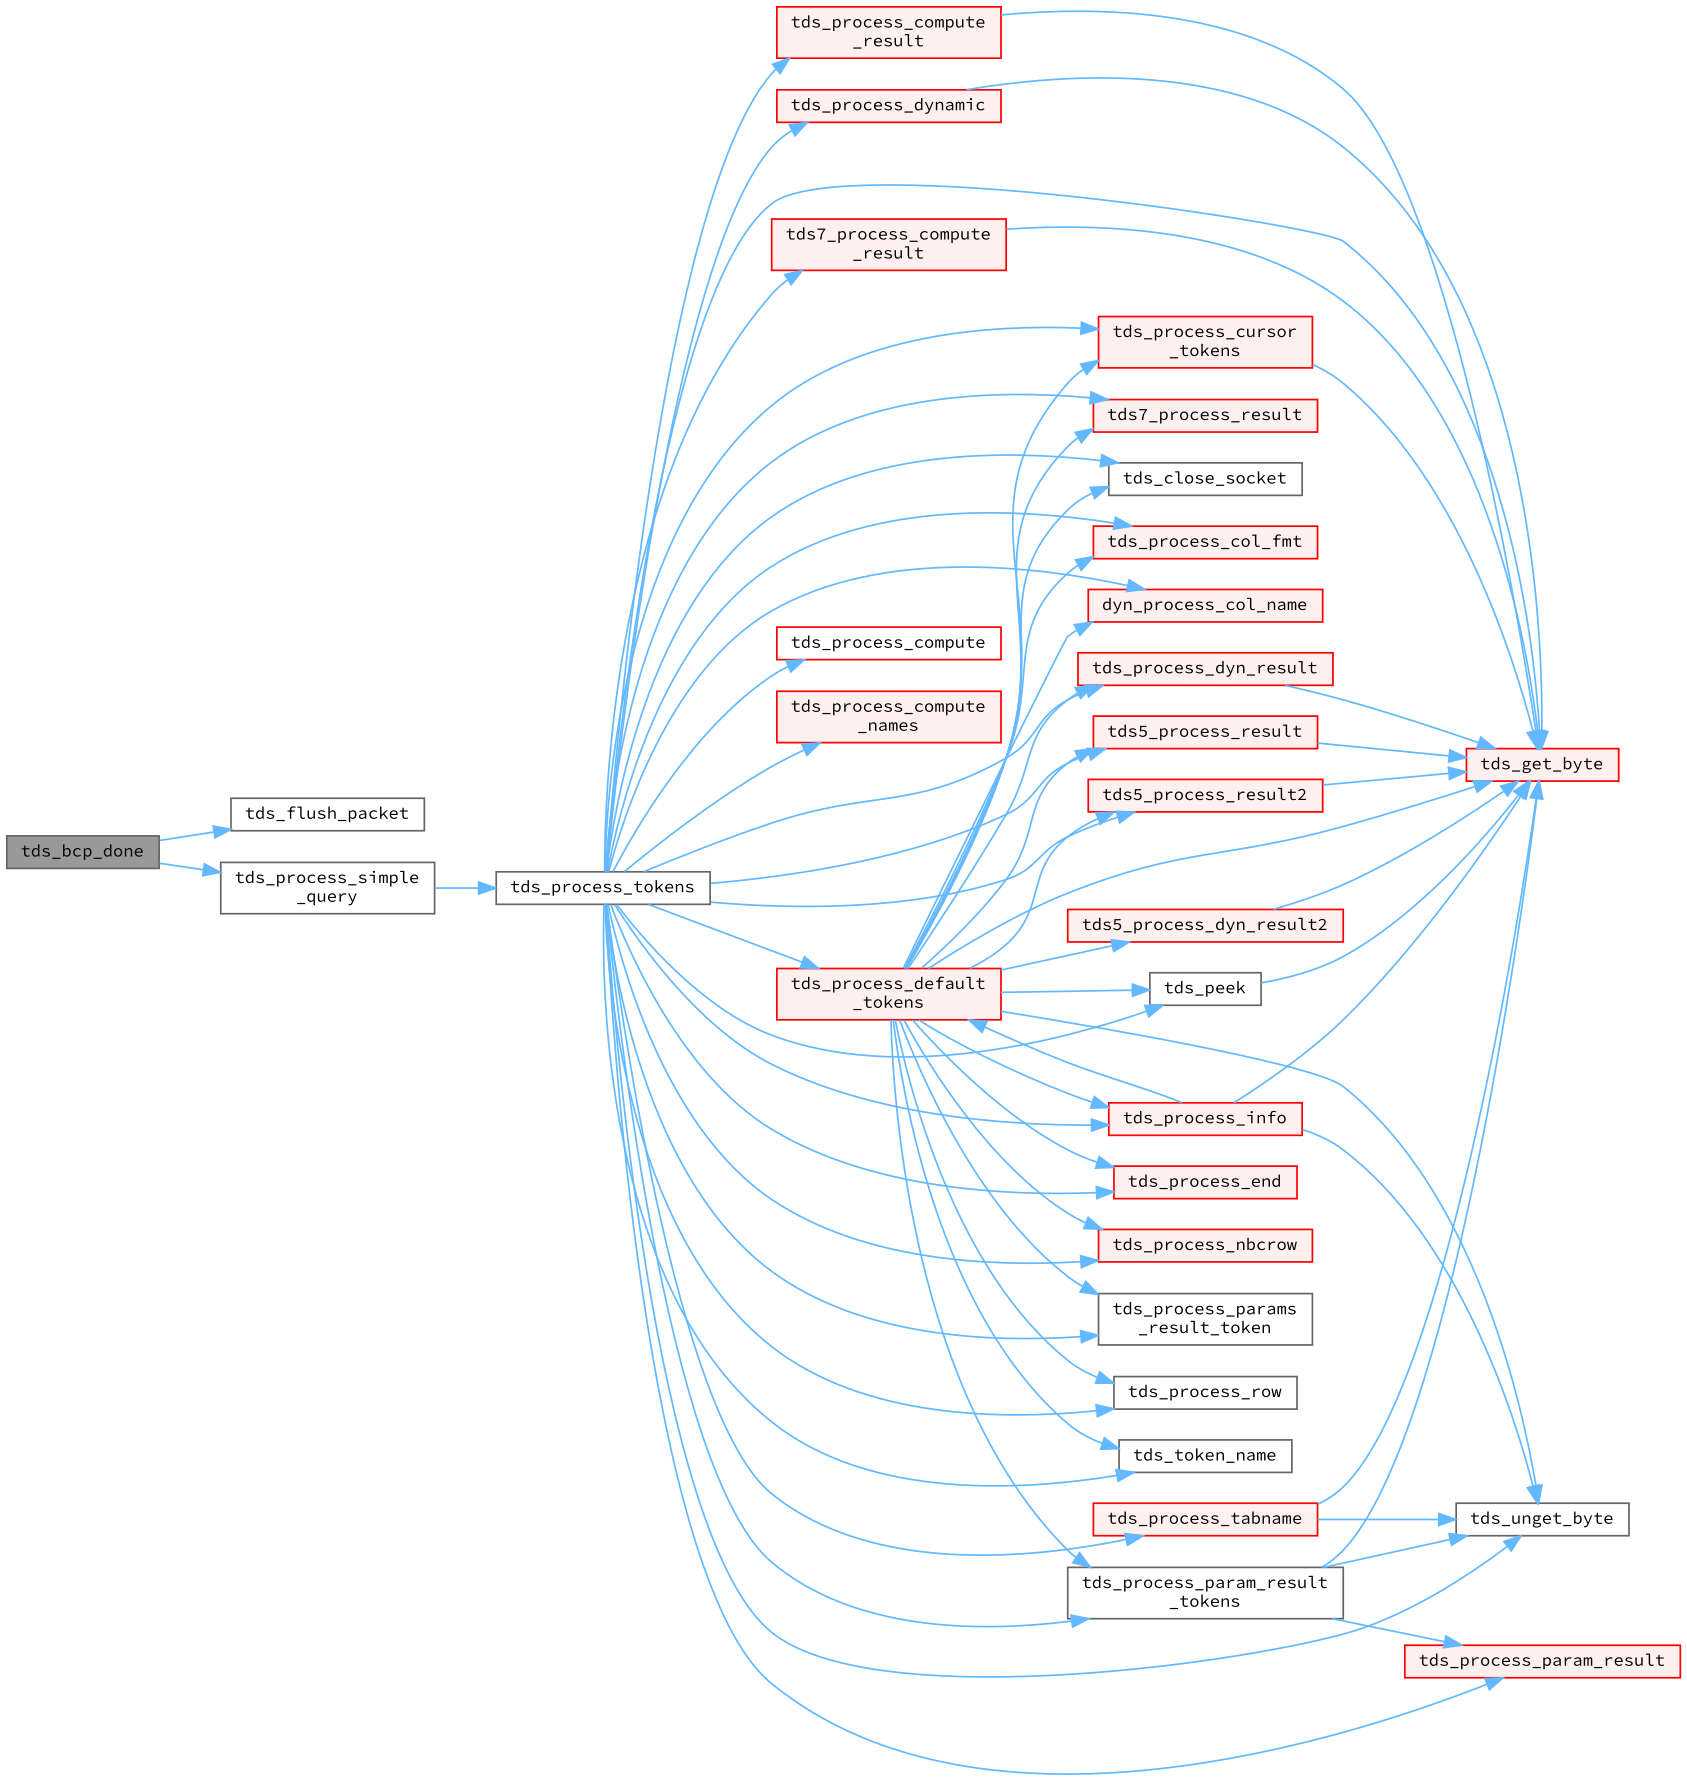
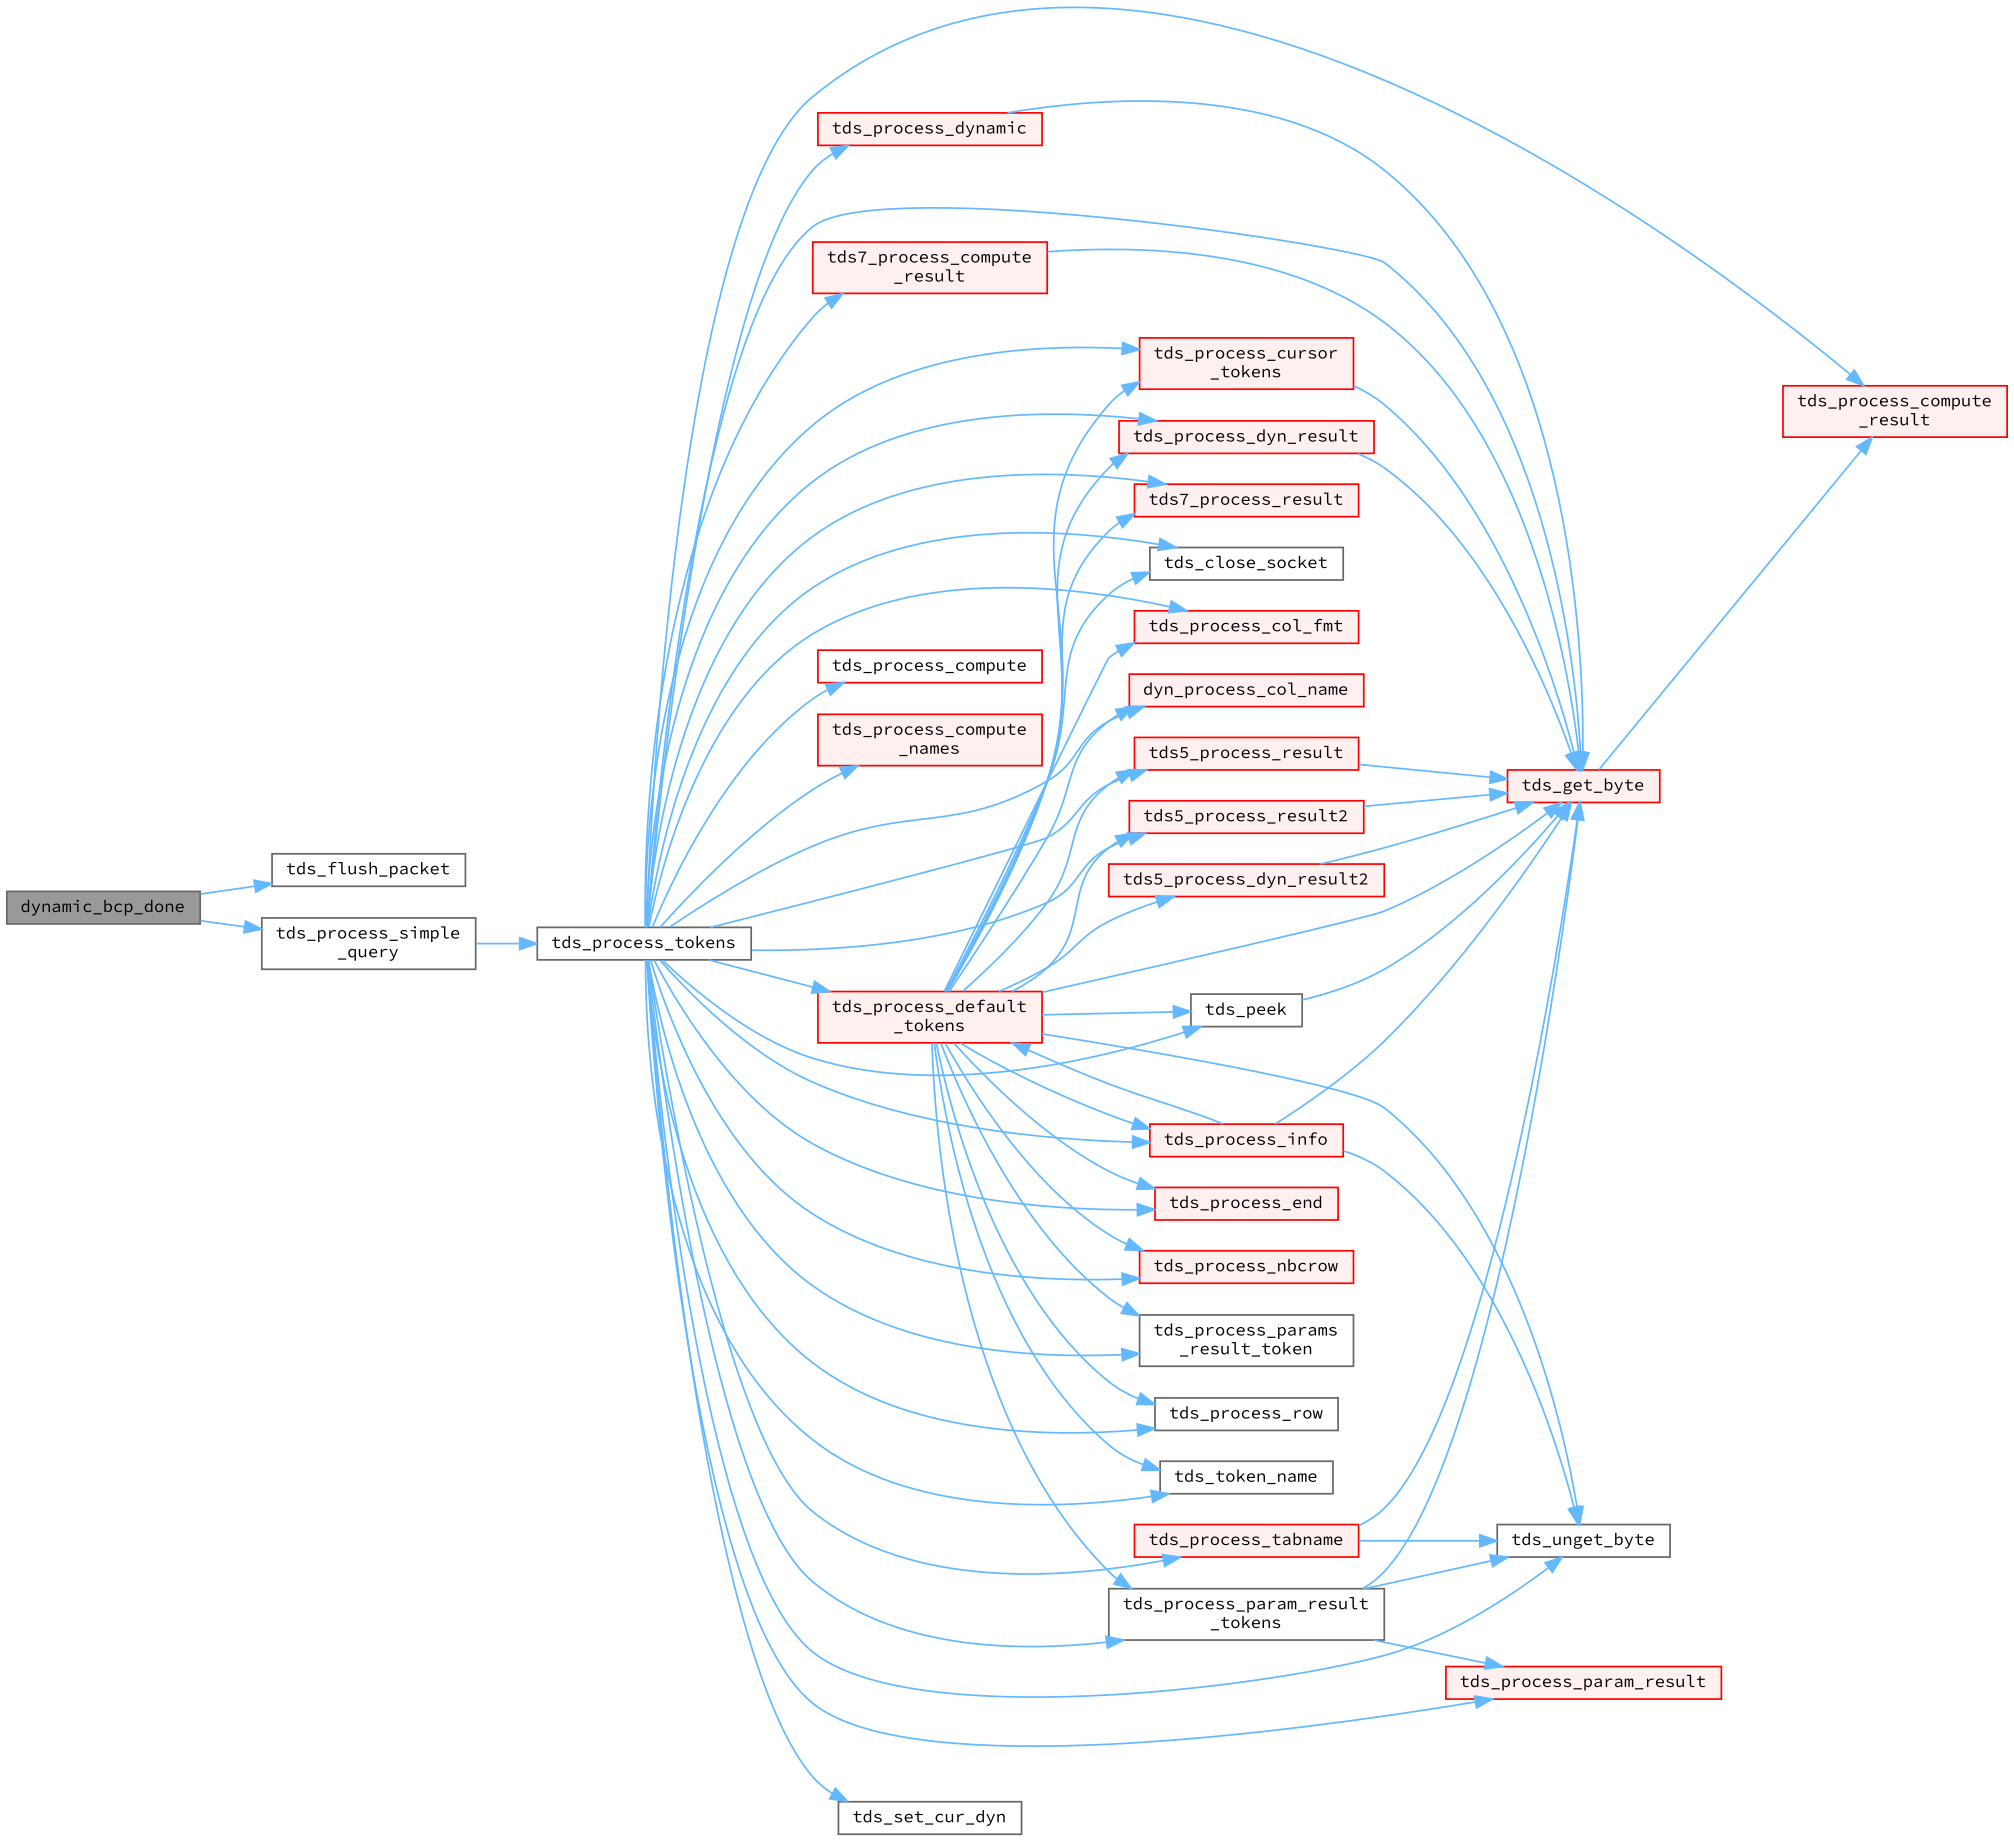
edge "tds_process_compute _result" -> "tds_get_byte": reversed
node "tds_bcp_done": label "tds_bcp_done" -> "dynamic_bcp_done"
node "tds_set_cur_dyn": added
